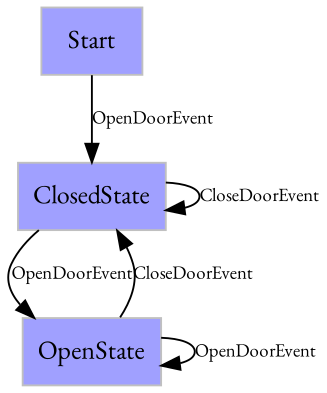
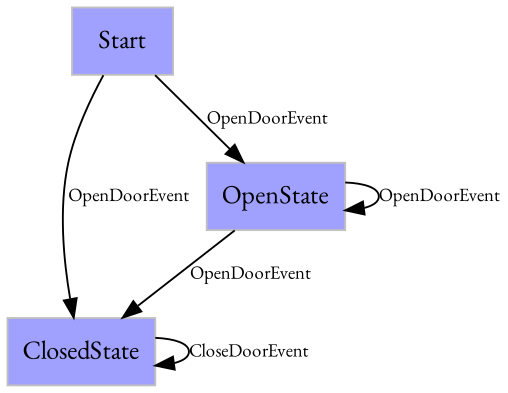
edge "ClosedState" -> "OpenState": now "Start" -> "OpenState"
edge "OpenState" -> "ClosedState": label "CloseDoorEvent" -> "OpenDoorEvent"
